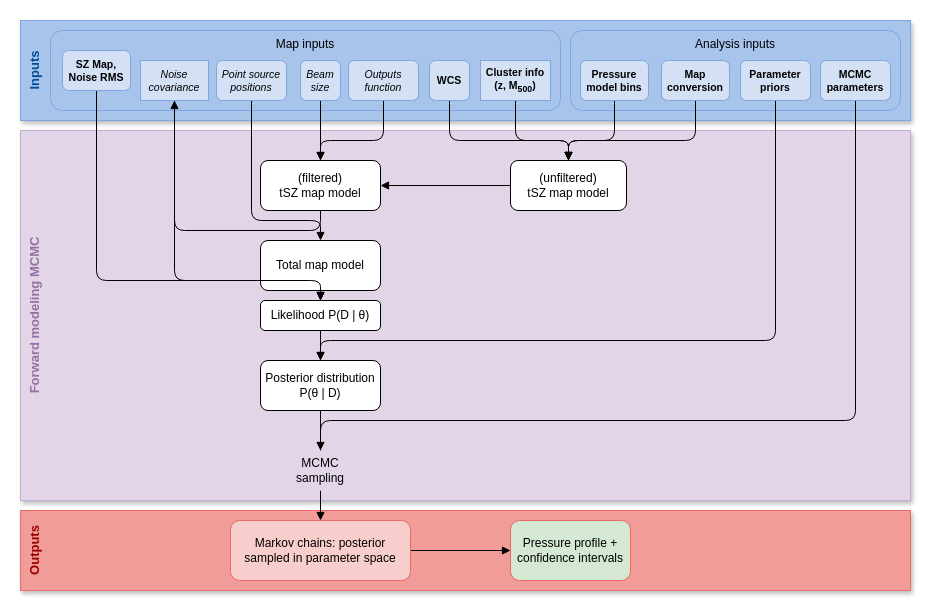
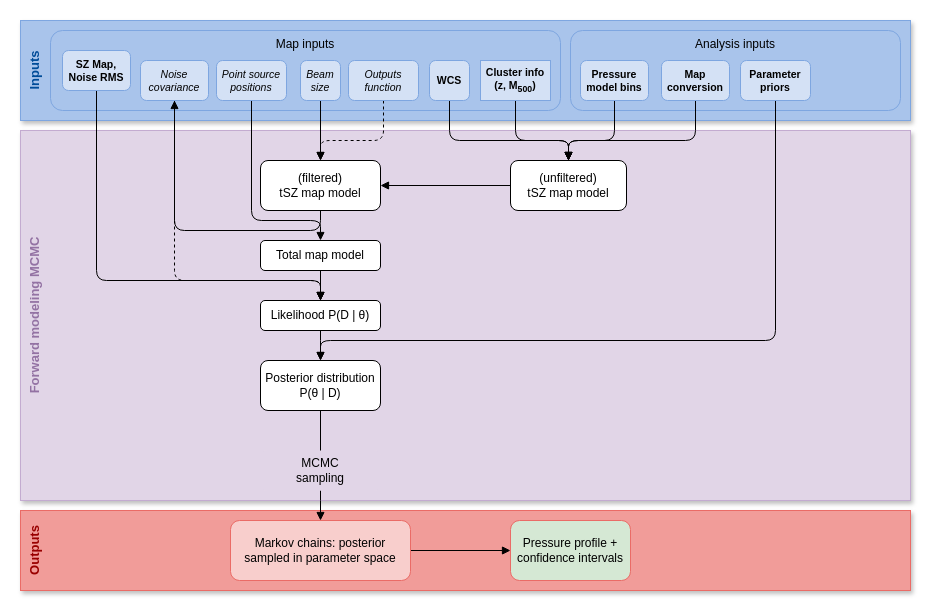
node "Noise covariance": shape rectangle -> rounded rectangle
node "MCMC parameters": removed
edge "Outputs function" -> "(filtered) tSZ map model": style solid -> dashed
edge "Noise covariance" -> "Likelihood P(D | θ)": style solid -> dashed
node "Total map model": size 120x50 -> 120x30
edge "MCMC parameters" -> "MCMC sampling": removed
